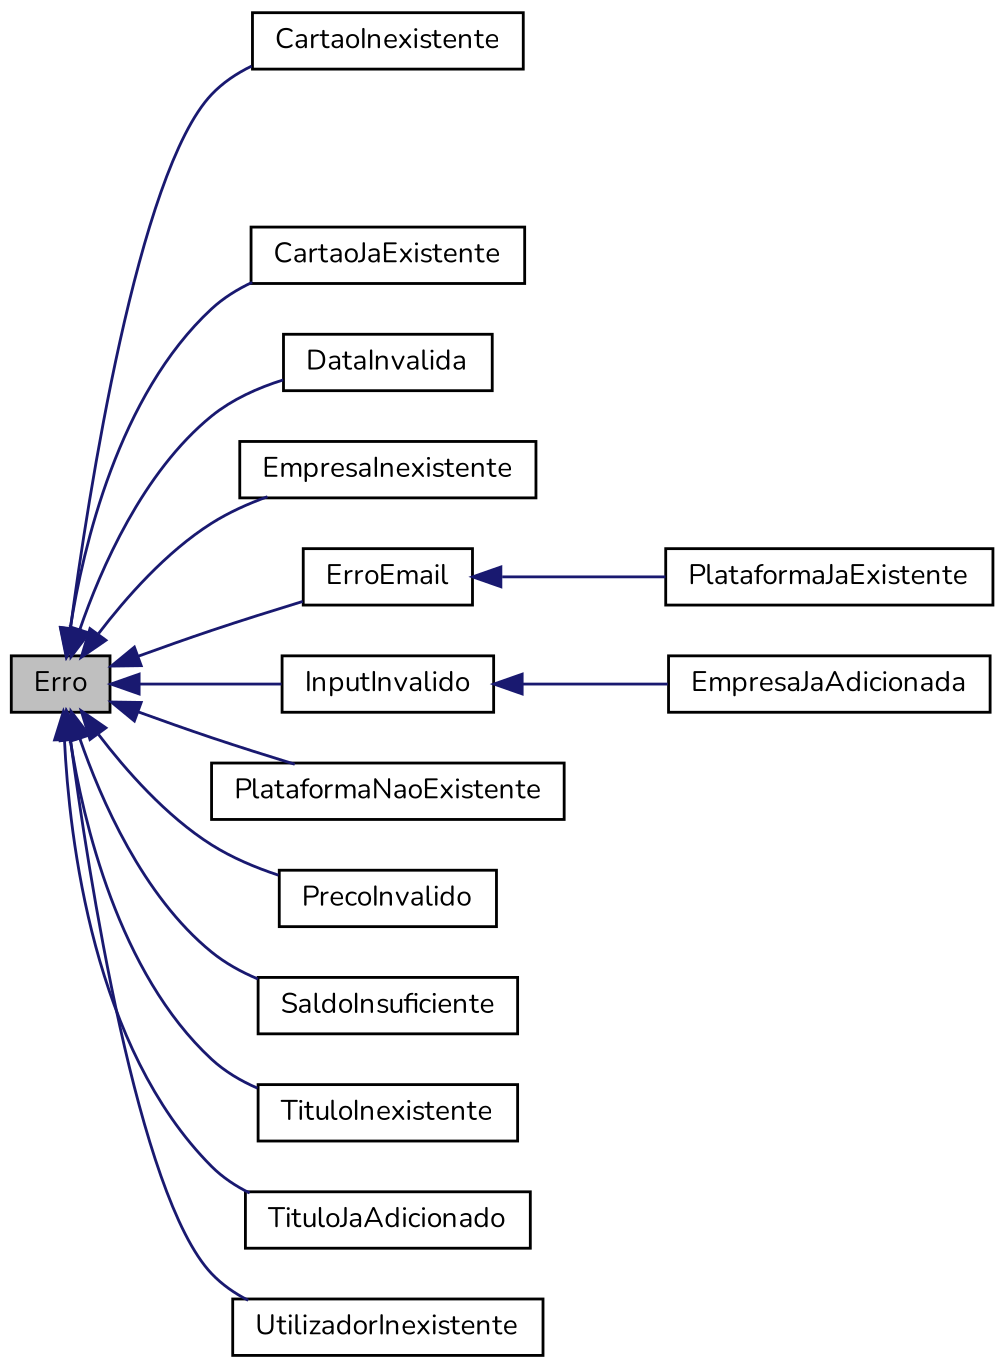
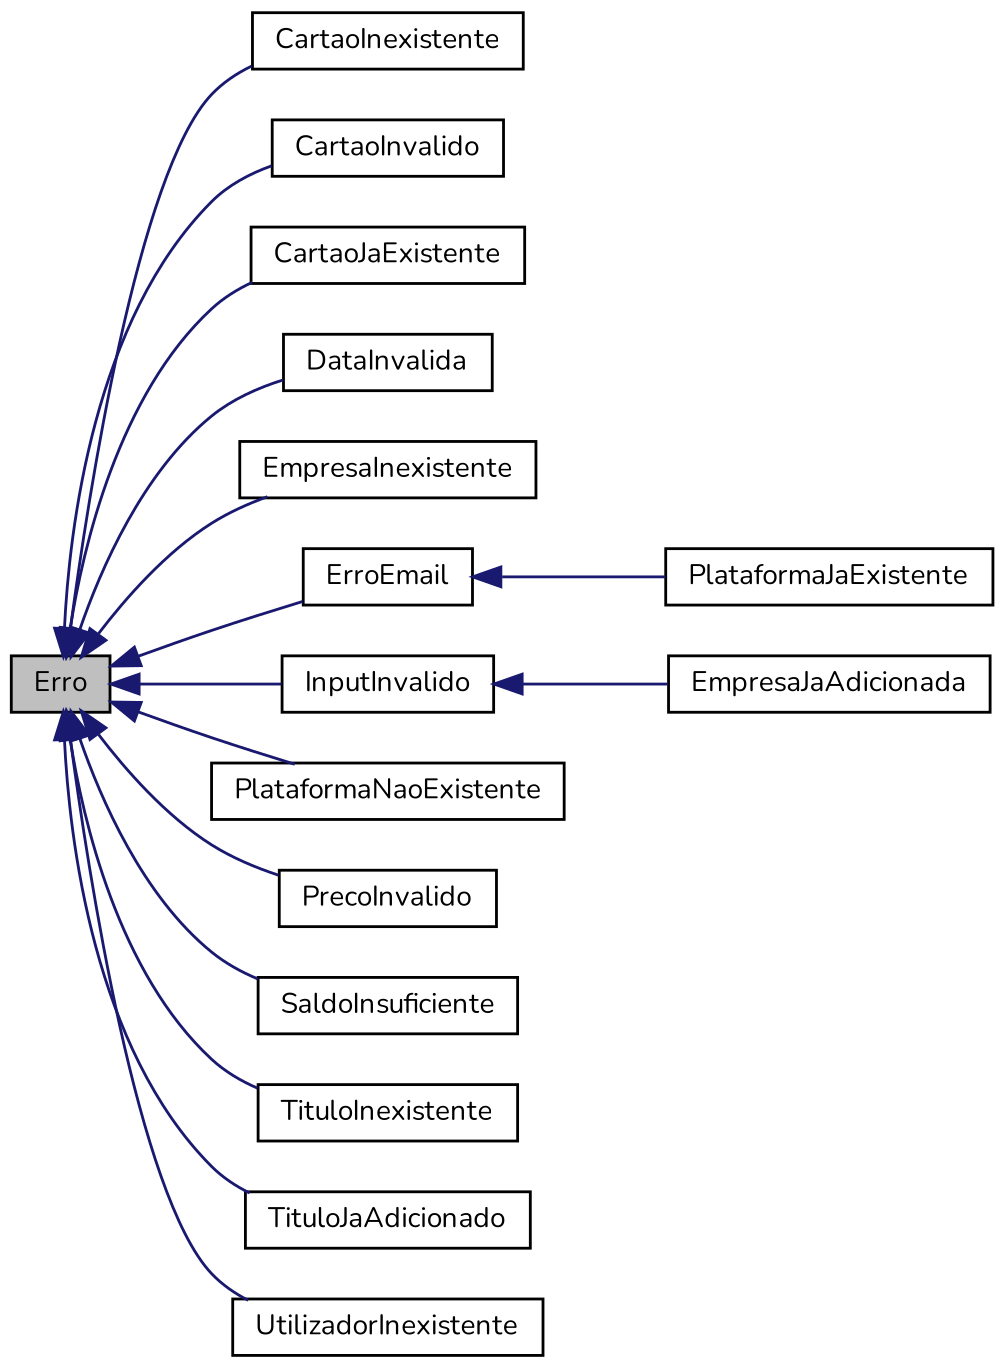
node "CartaoInvalido": added
